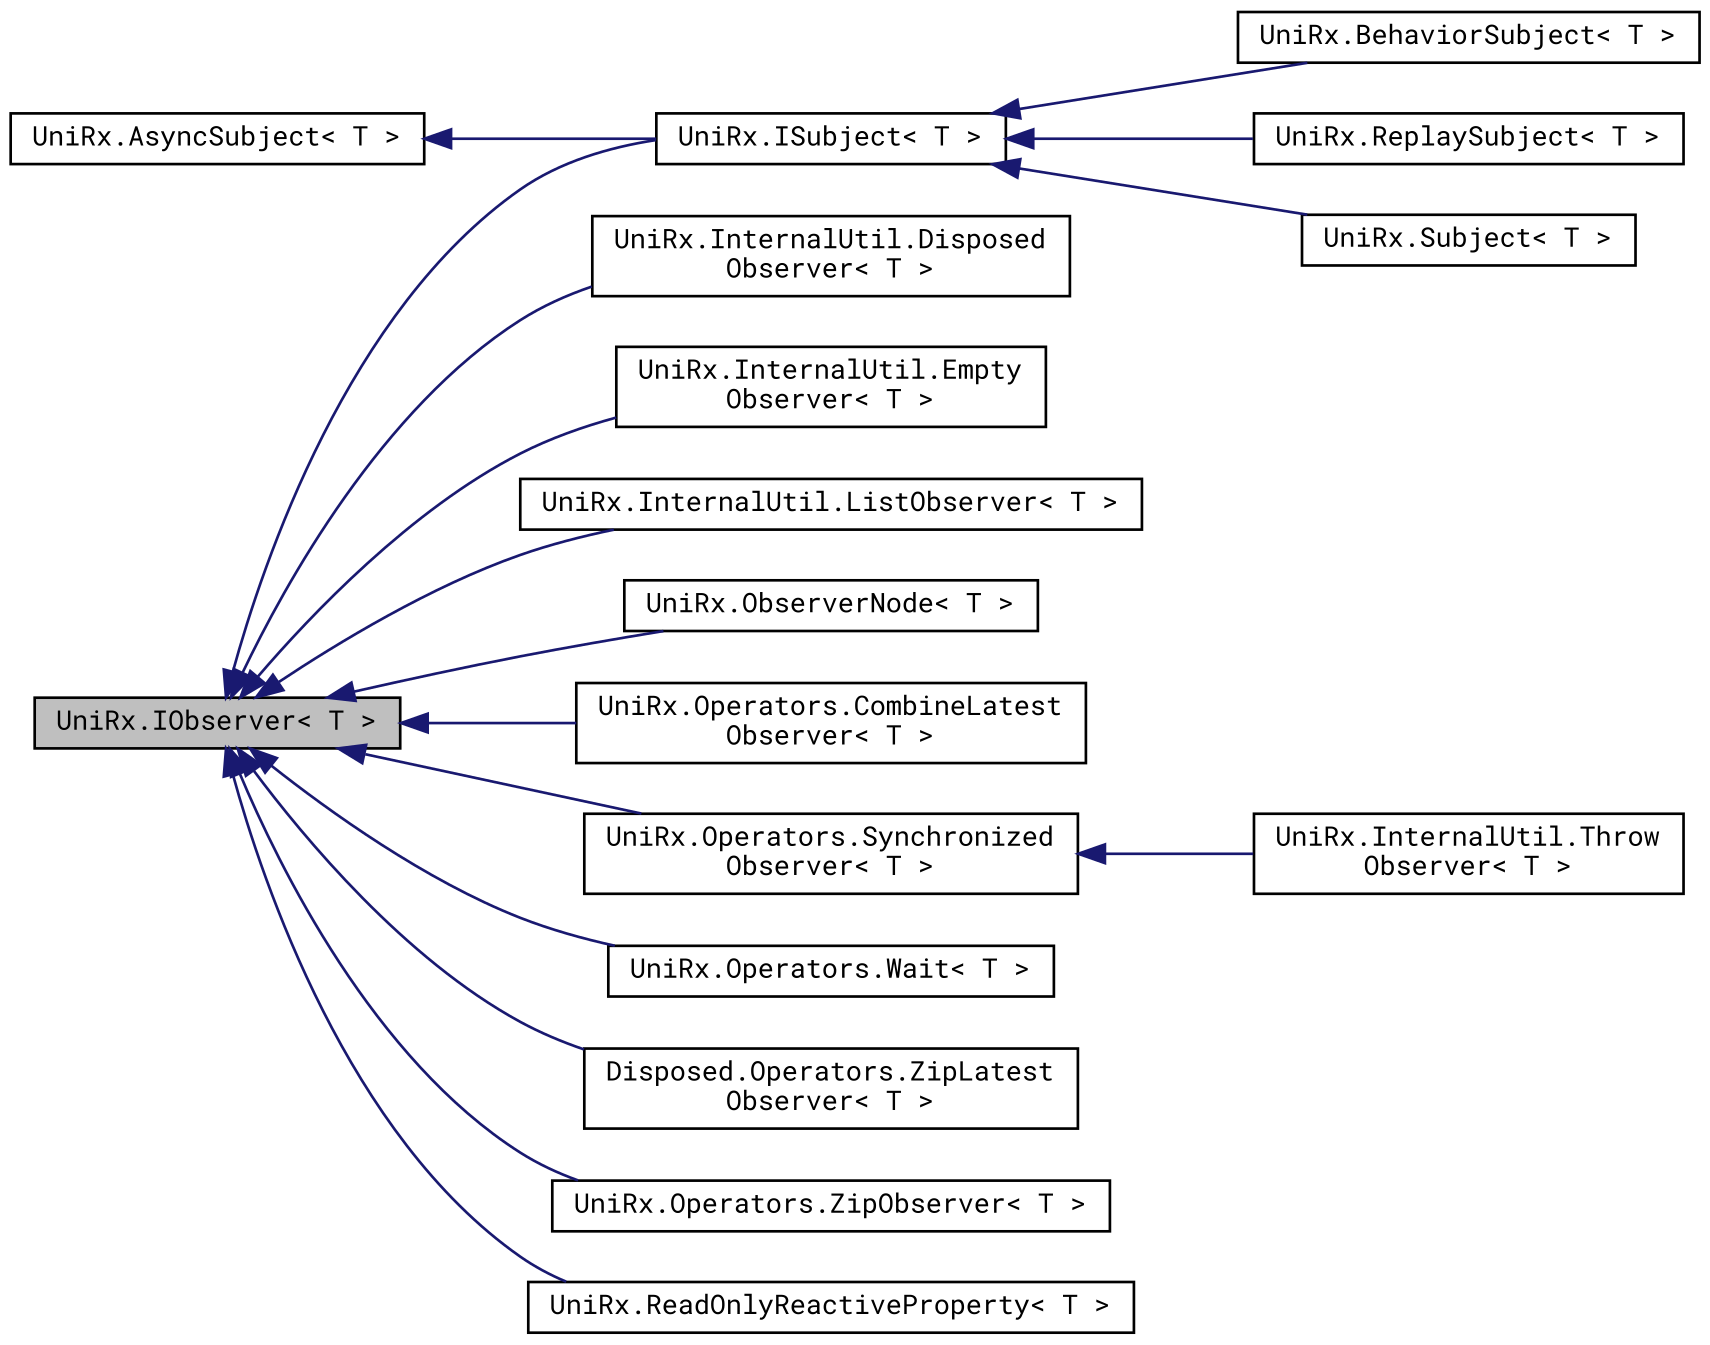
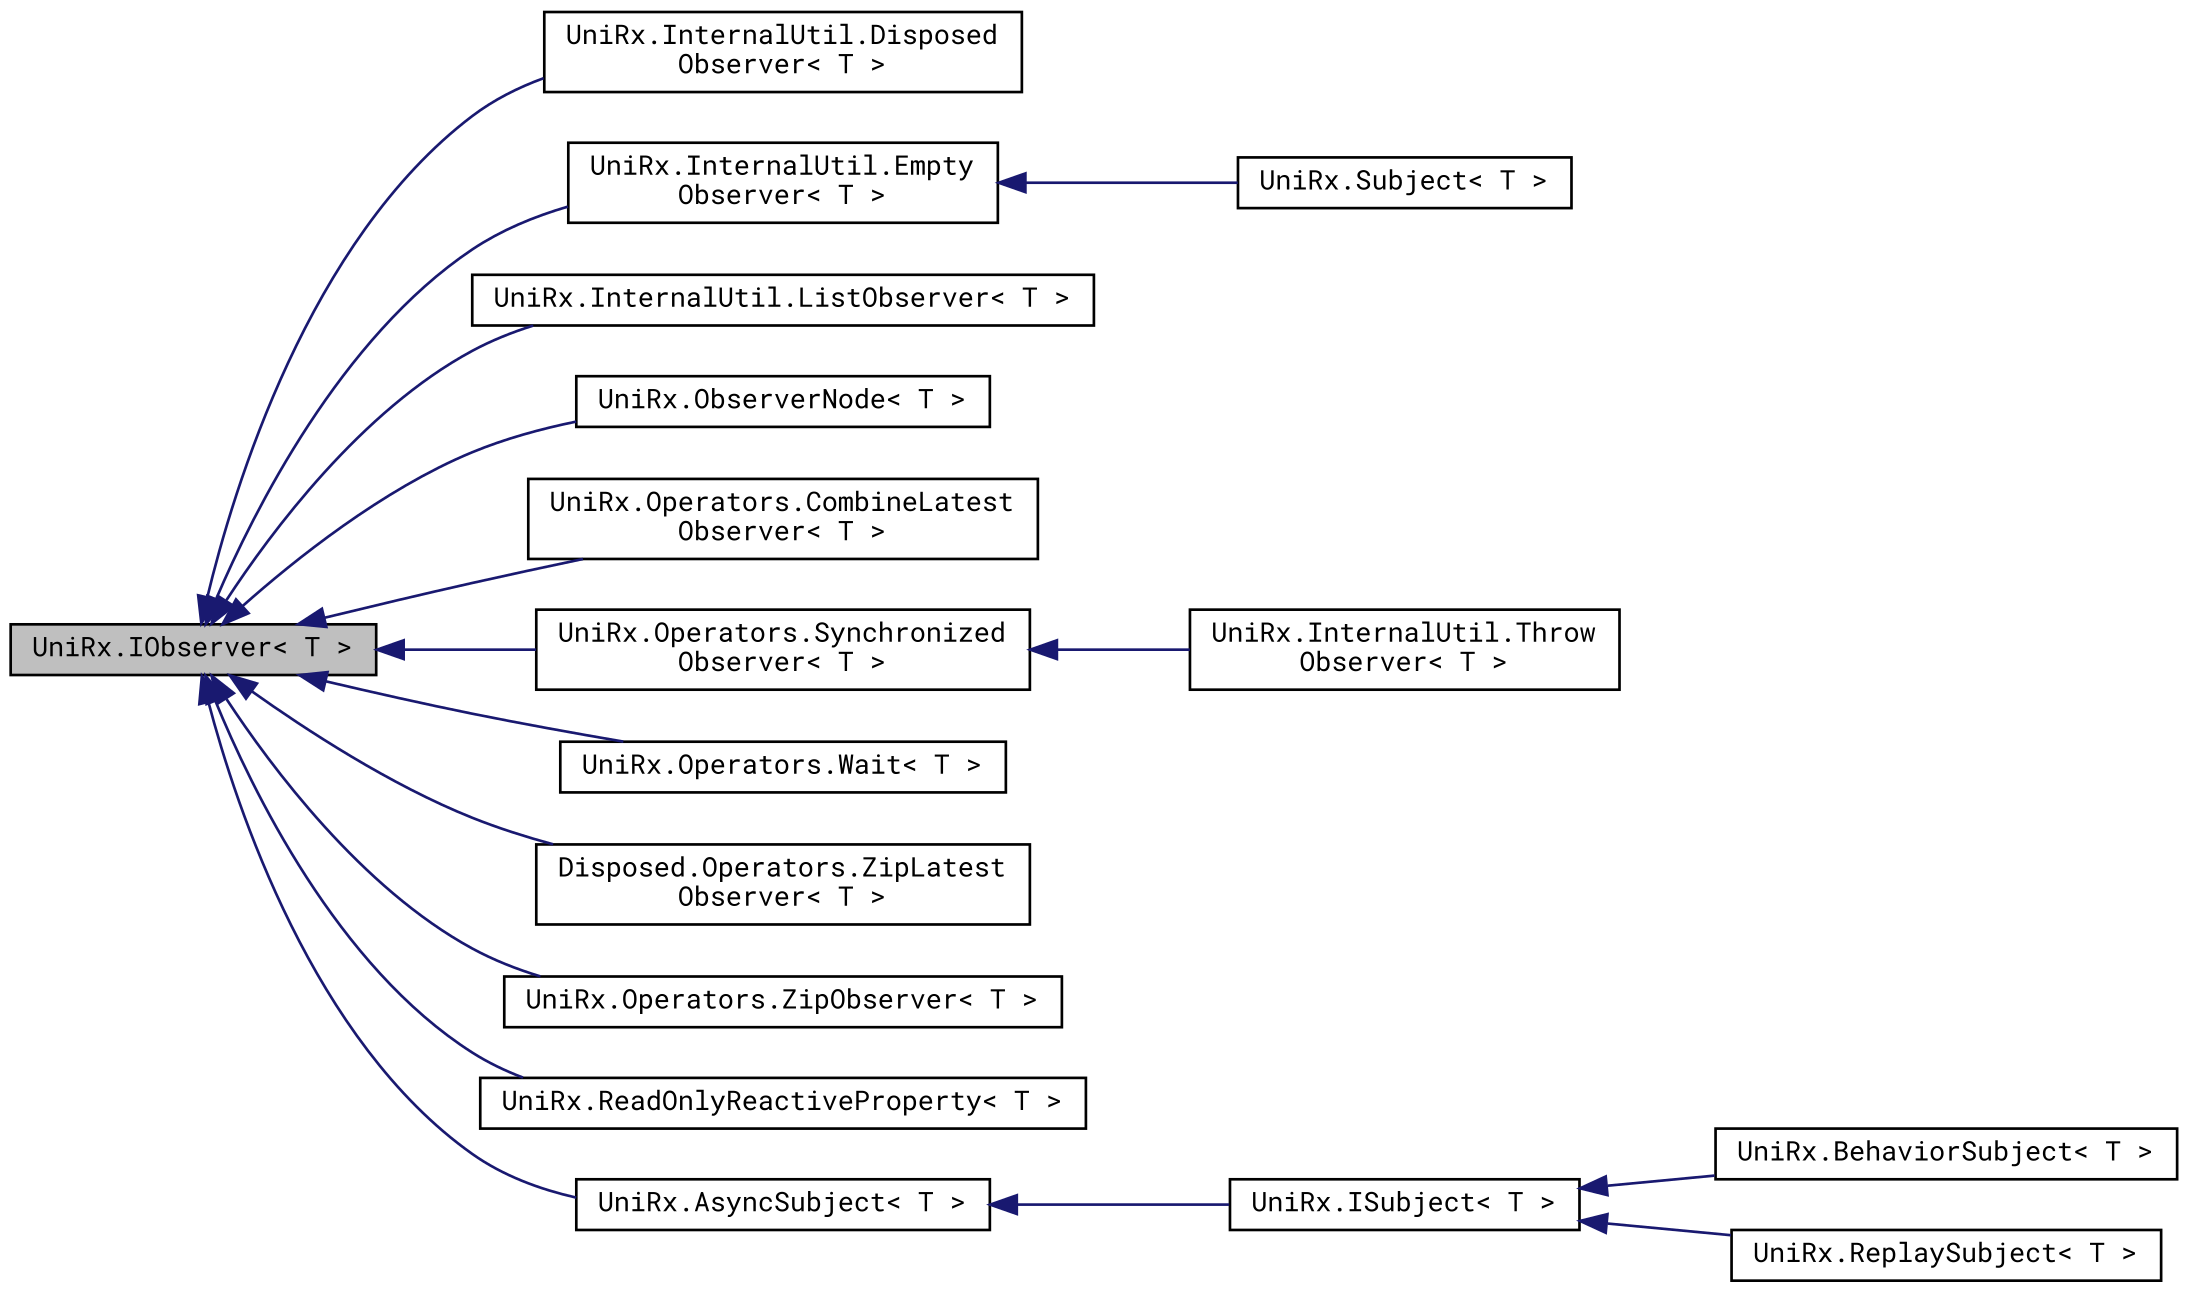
edge "UniRx.Subject< T >" -> "UniRx.ISubject< T >": now "UniRx.Subject< T >" -> "UniRx.InternalUtil.Empty Observer< T >"
edge "UniRx.ISubject< T >" -> "UniRx.IObserver< T >": now "UniRx.AsyncSubject< T >" -> "UniRx.IObserver< T >"
